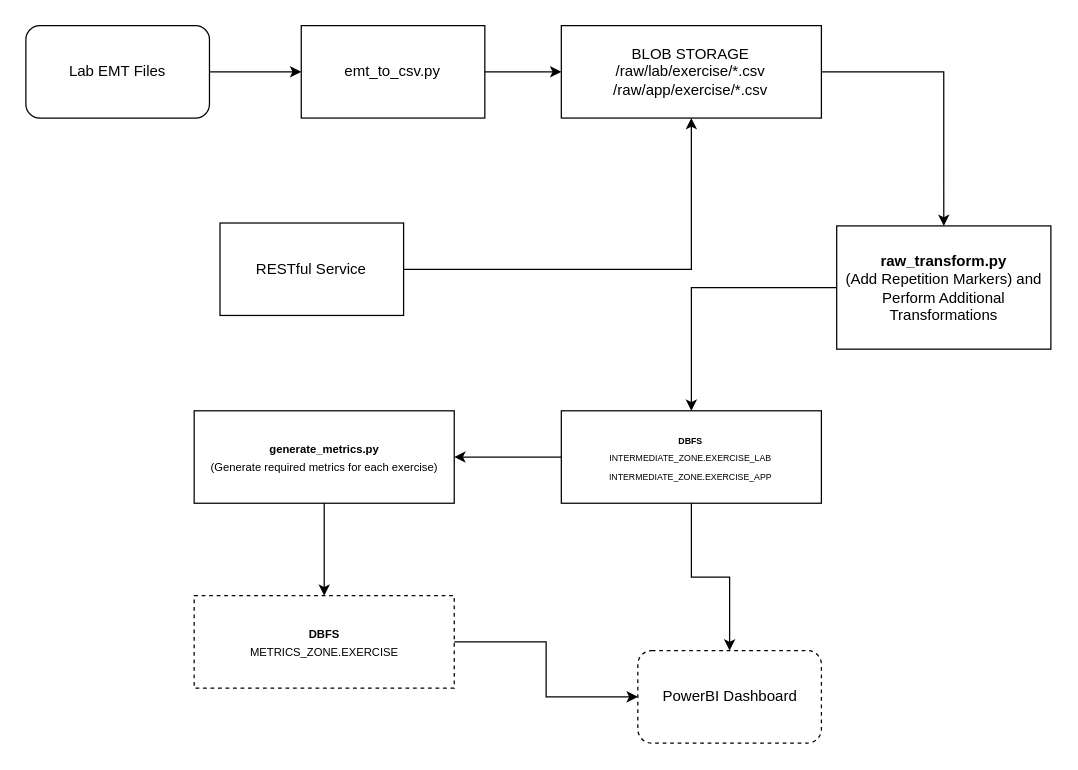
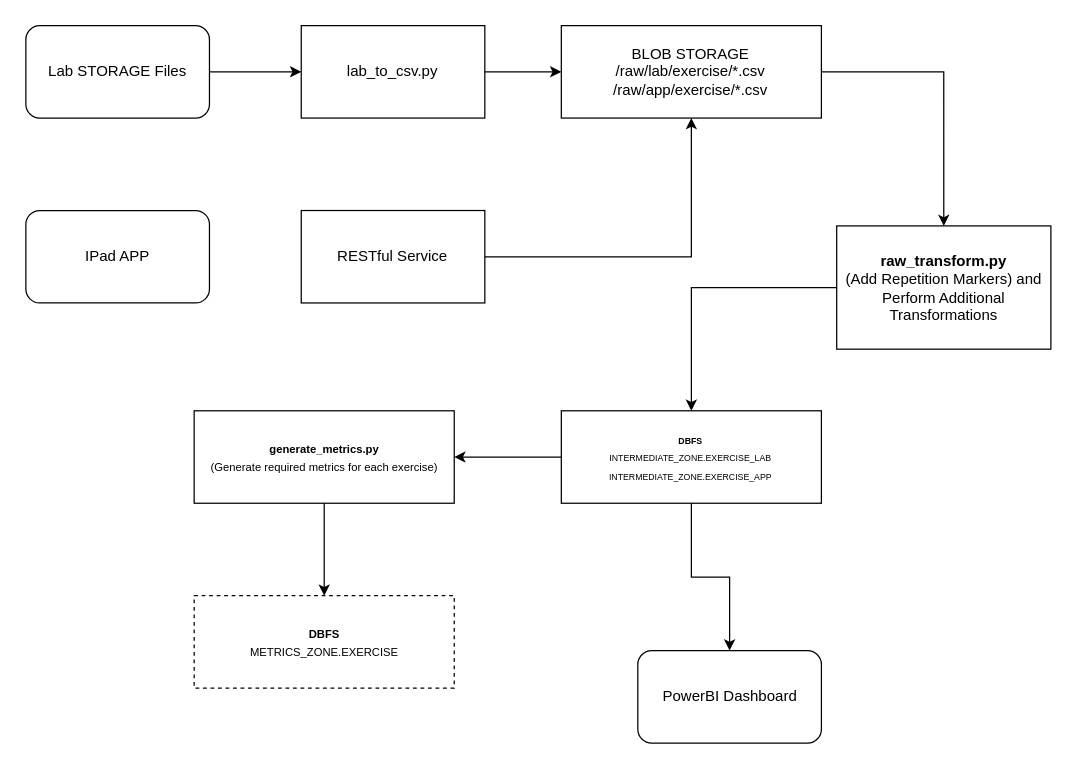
node "Lab EMT Files": label "Lab EMT Files" -> "Lab STORAGE Files"
node "emt_to_csv.py": label "emt_to_csv.py" -> "lab_to_csv.py"
node "IPad APP": added
node "RESTful Service": moved (312, 269) -> (393, 257)
edge "DBFS METRICS_ZONE.EXERCISE" -> "PowerBI Dashboard": removed
node "PowerBI Dashboard": style dashed -> solid
